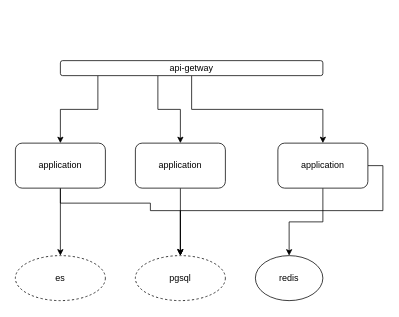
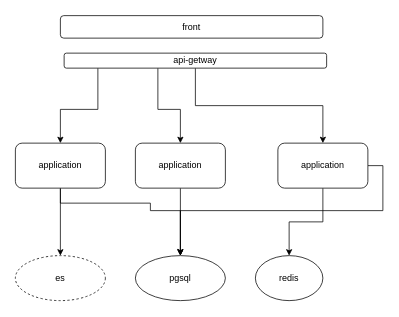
node "front": added
node "api-getway": moved (192, 68) -> (195, 60)
node "pgsql": style dashed -> solid
